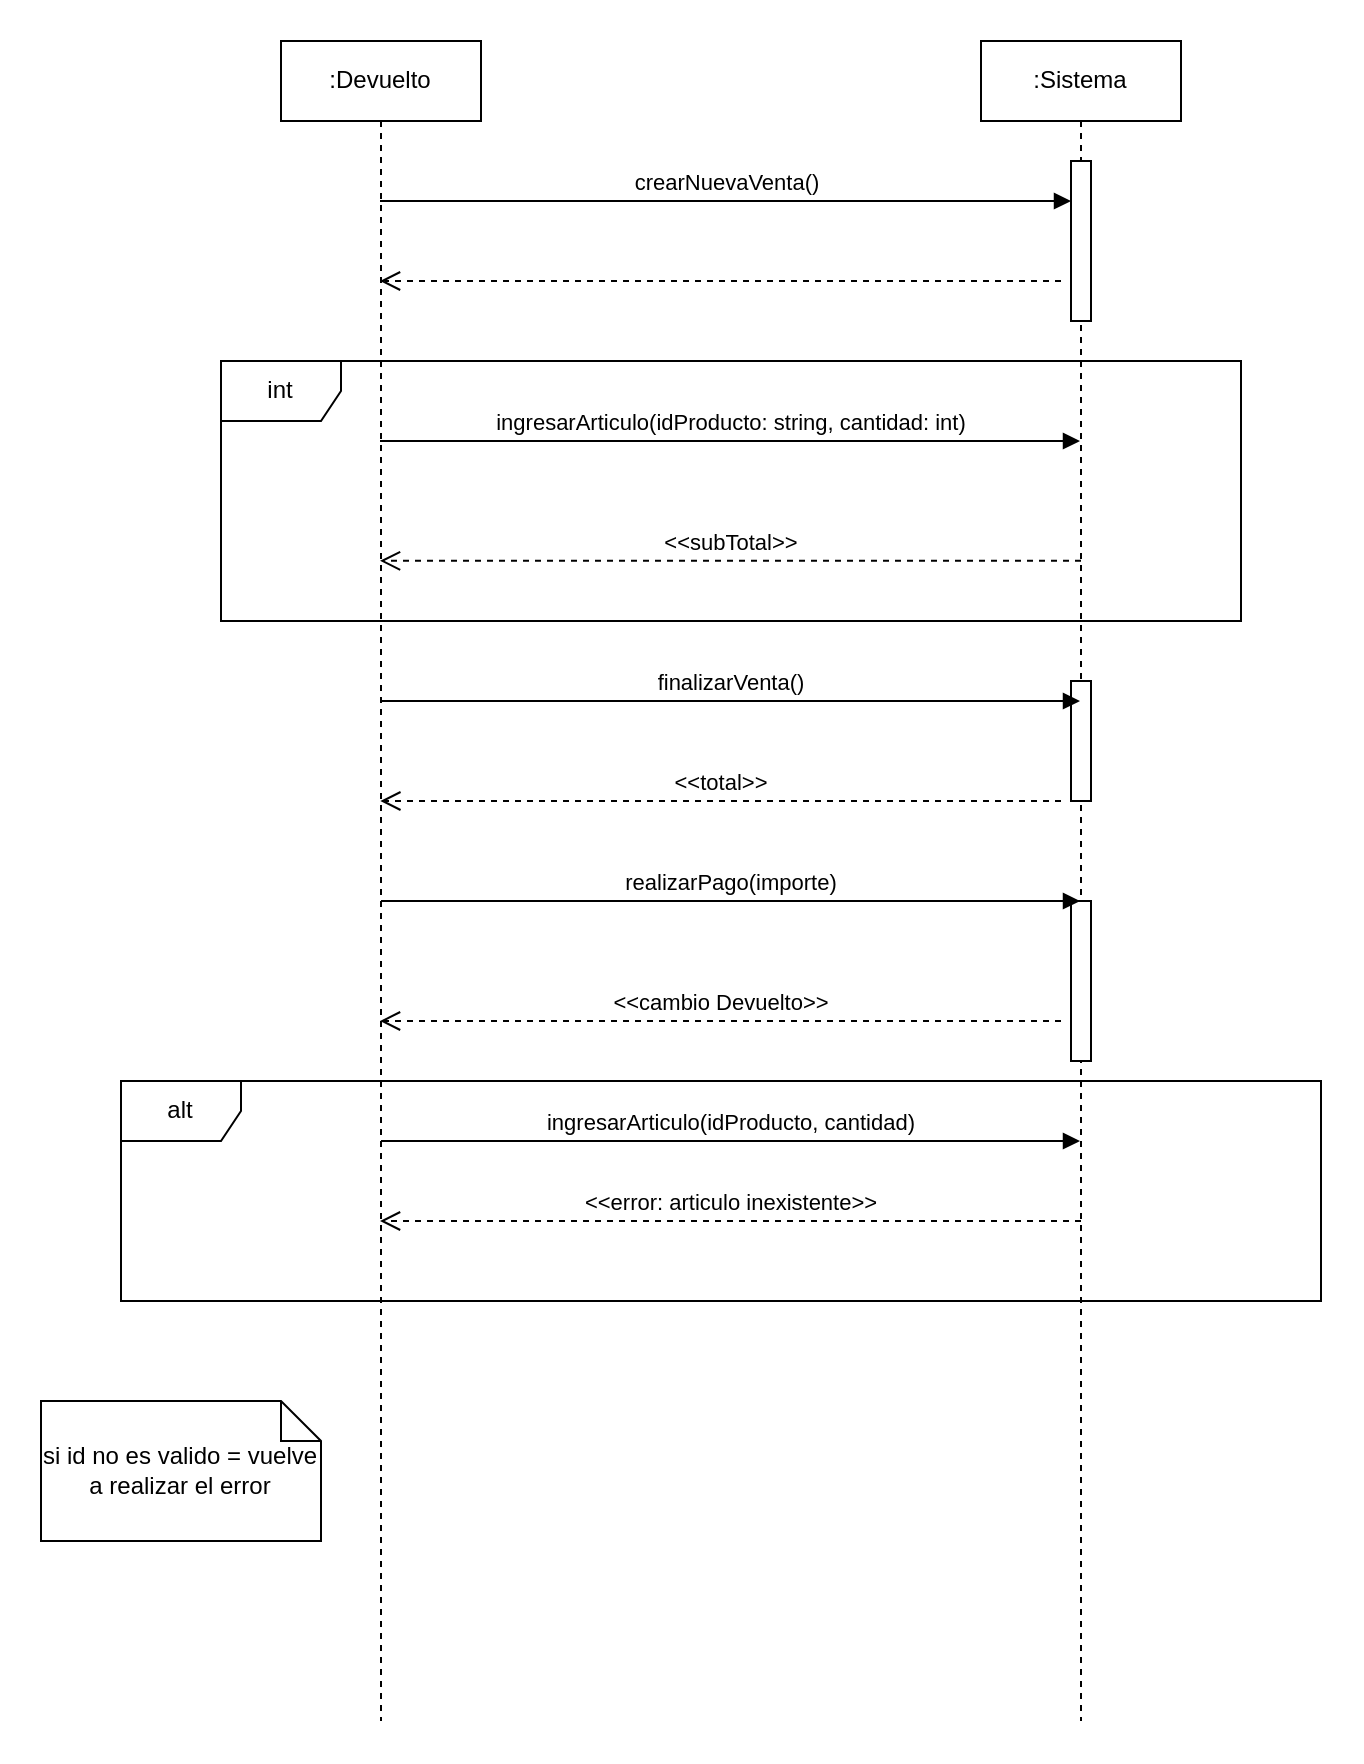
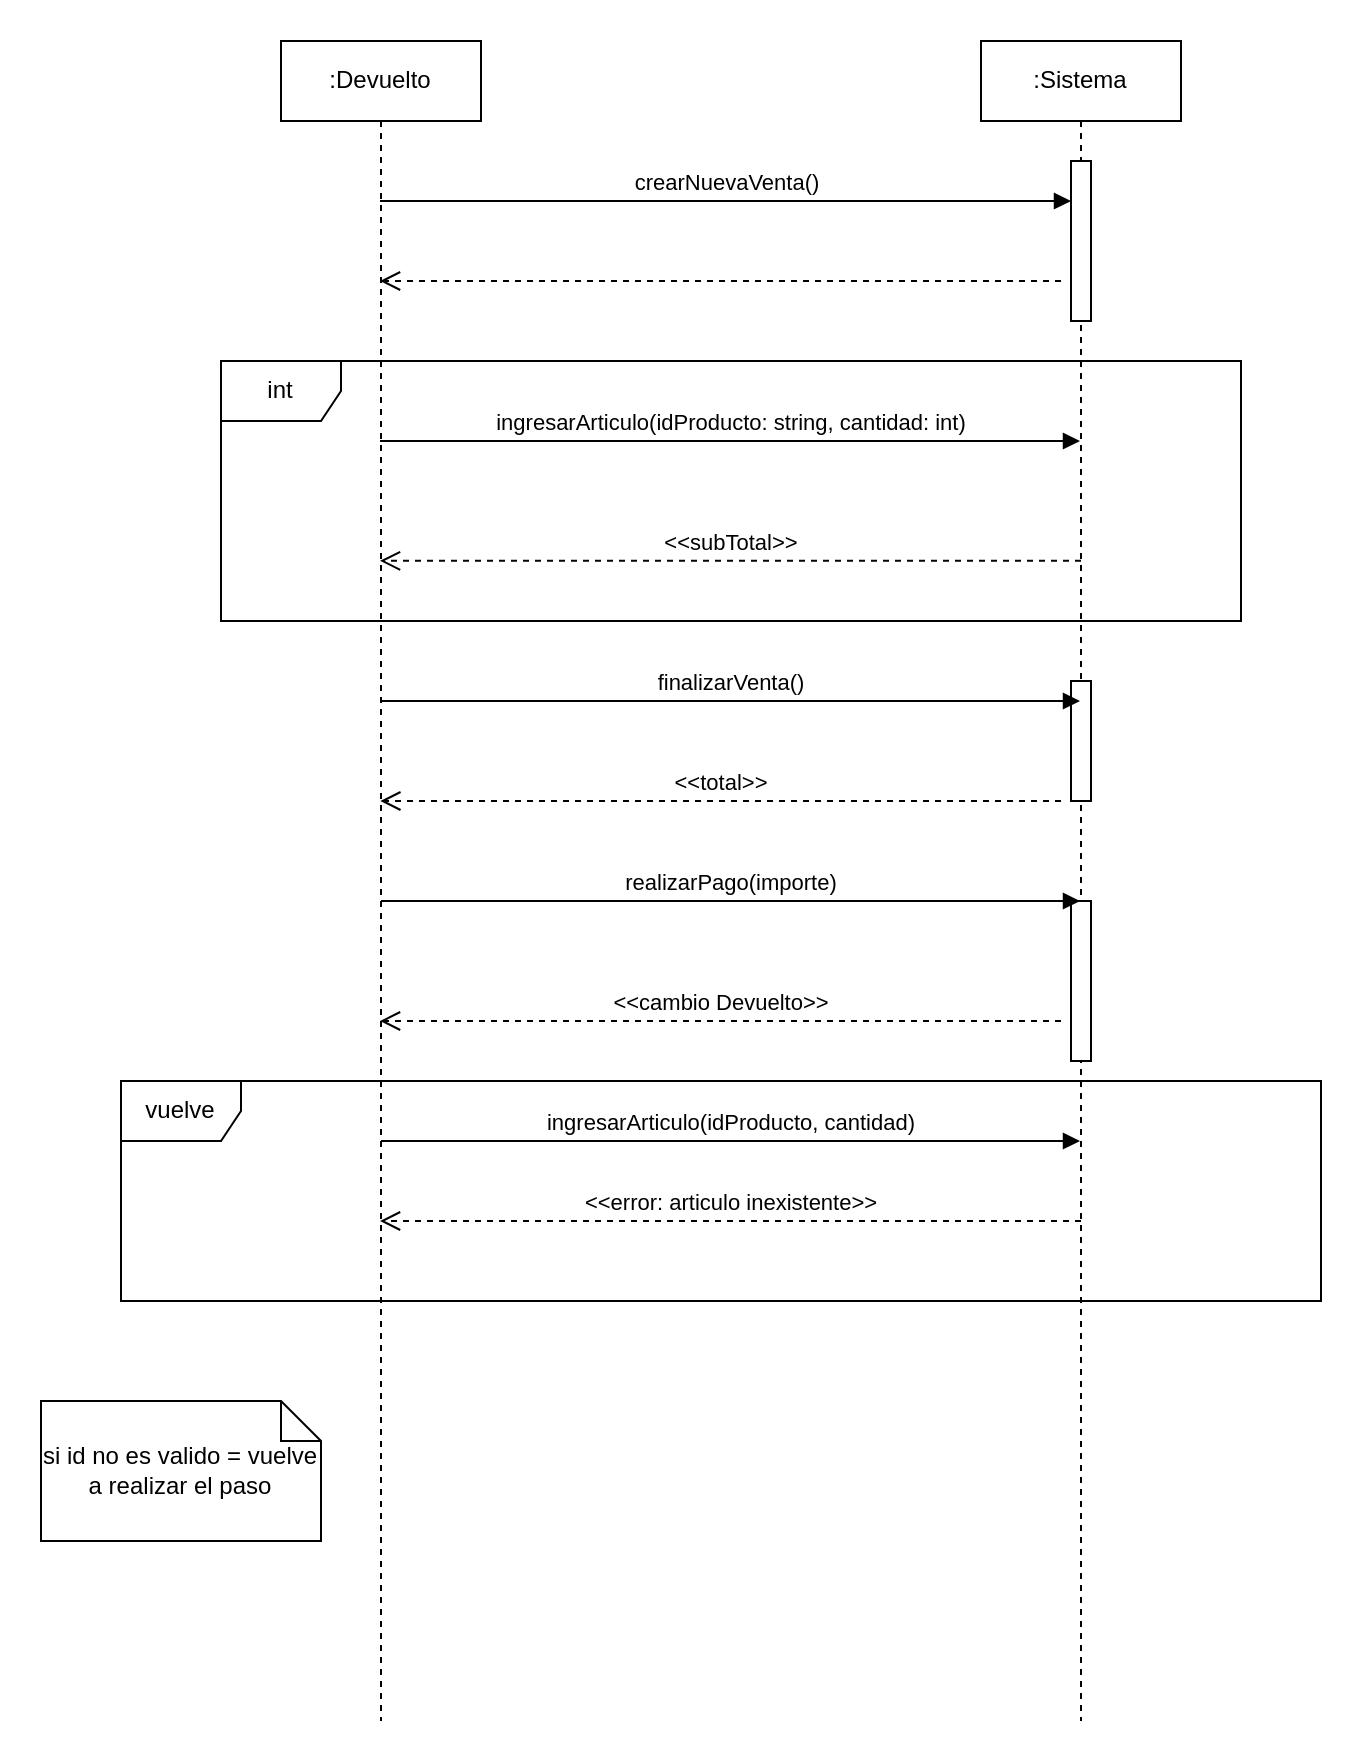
node "alt": label "alt" -> "vuelve"
node "si id no es valido = vuelve a realizar el error": label "si id no es valido = vuelve a realizar el error" -> "si id no es valido = vuelve a realizar el paso"
